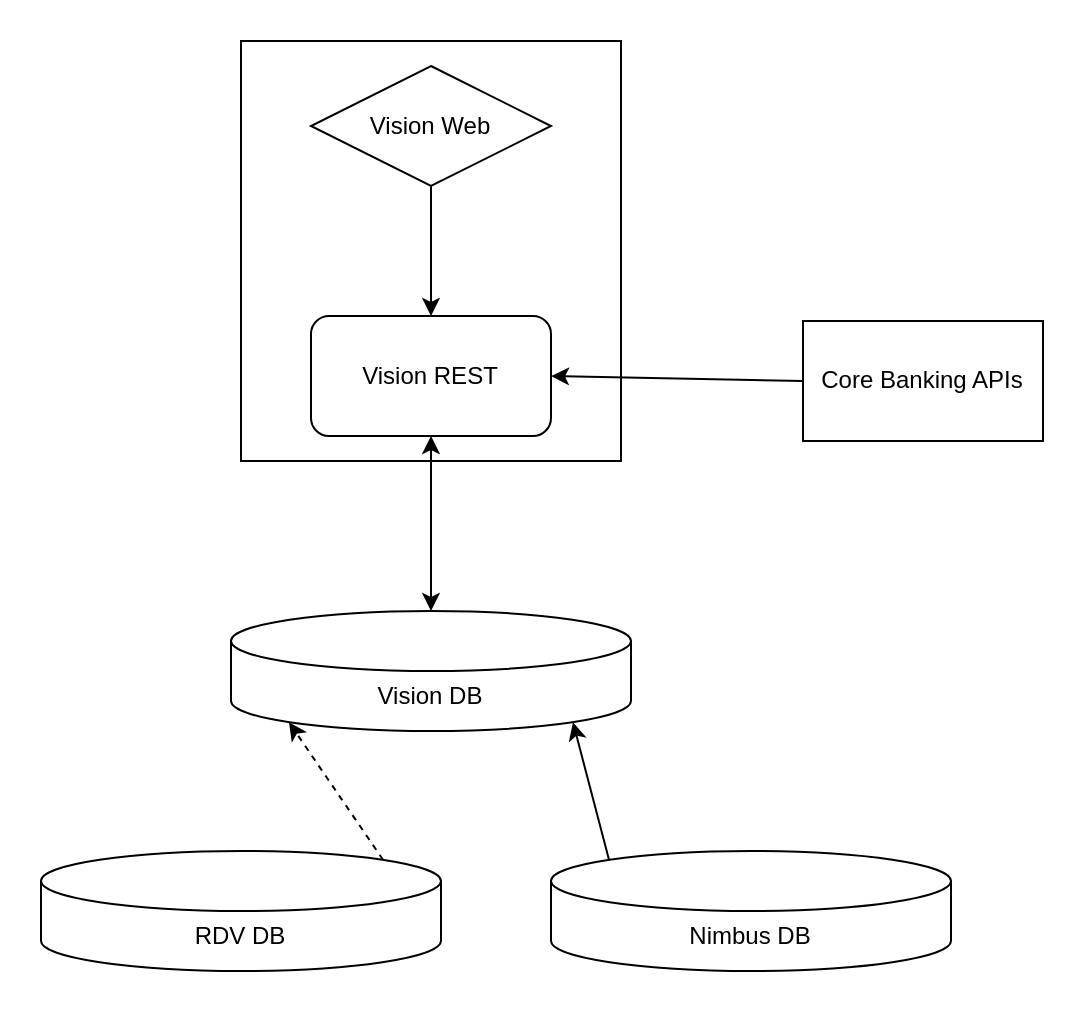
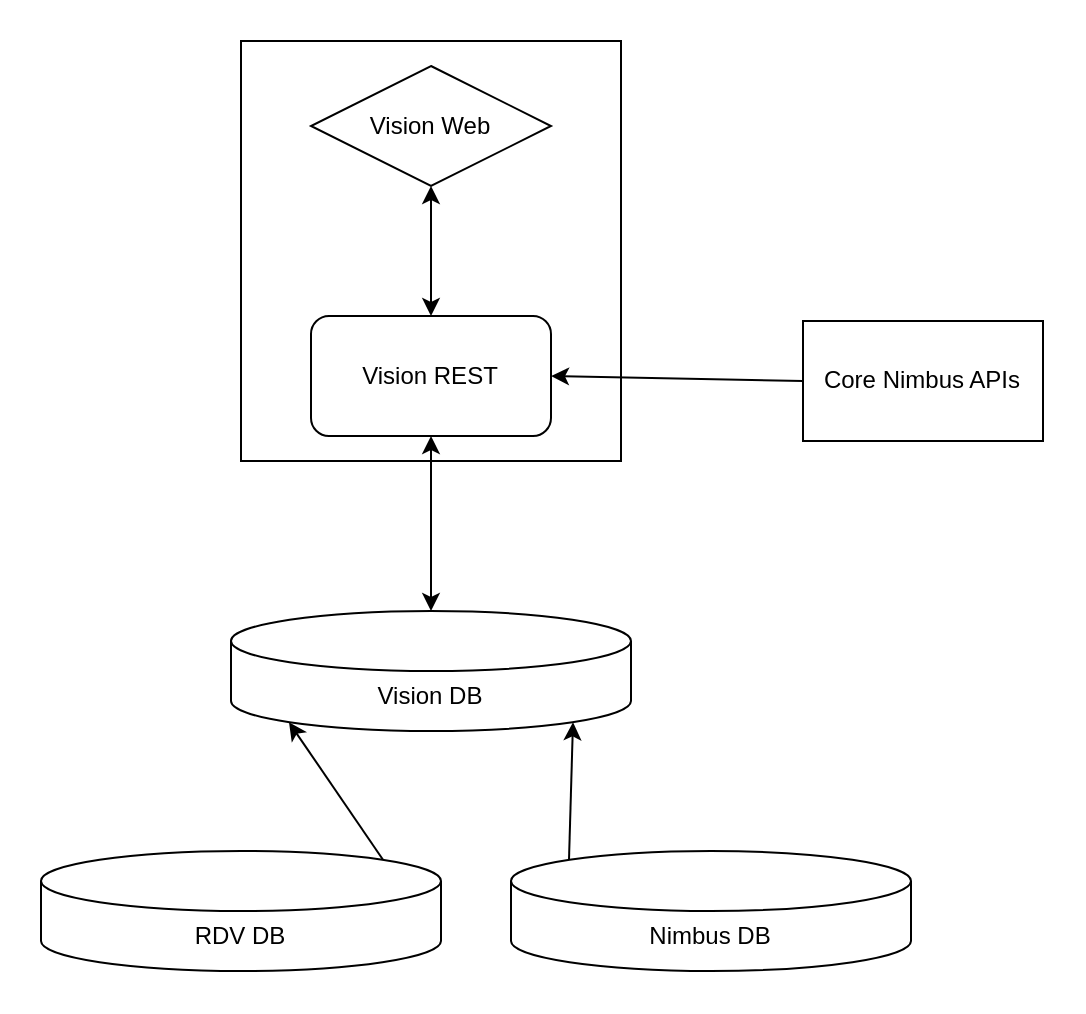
edge "Vision Web" -> "Vision REST": arrowhead none -> classic
node "Core Banking APIs": label "Core Banking APIs" -> "Core Nimbus APIs"
edge "RDV DB" -> "Vision DB": style dashed -> solid
node "Nimbus DB": moved (751, 911) -> (711, 911)
